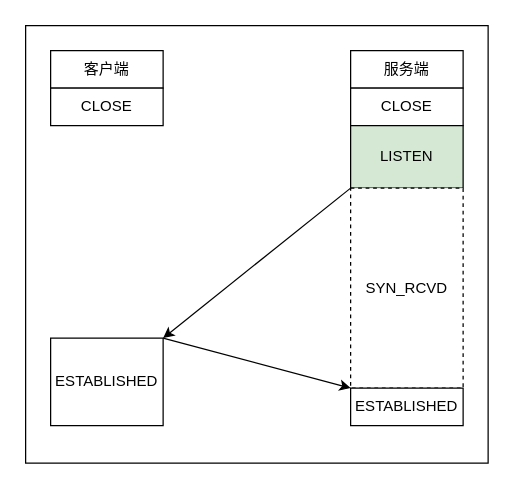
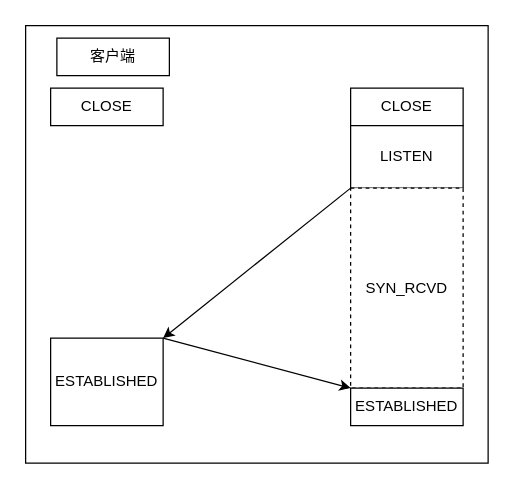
node "客户端": moved (107, 69) -> (113, 57)
node "服务端": removed
node "LISTEN": fillcolor #d5e8d4 -> #ffffff
